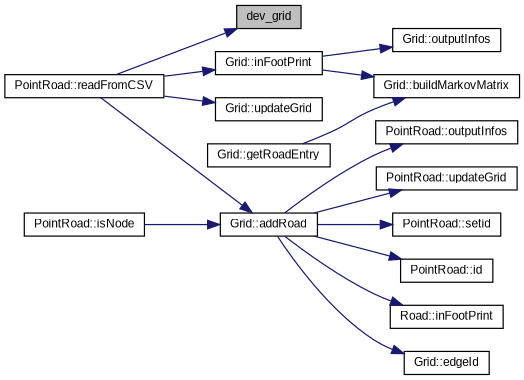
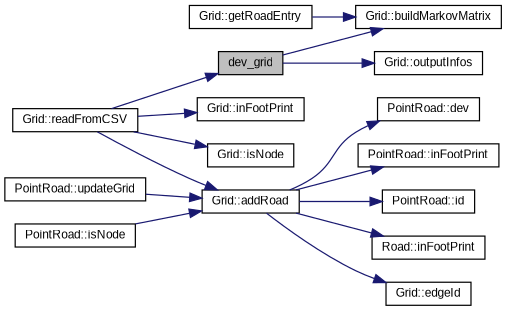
edge "Grid::inFootPrint" -> "Grid::outputInfos": now "dev_grid" -> "Grid::outputInfos"
edge "Grid::inFootPrint" -> "Grid::buildMarkovMatrix": now "dev_grid" -> "Grid::buildMarkovMatrix"
node "PointRoad::readFromCSV": label "PointRoad::readFromCSV" -> "Grid::readFromCSV"
node "Grid::updateGrid": label "Grid::updateGrid" -> "Grid::isNode"
node "PointRoad::outputInfos": label "PointRoad::outputInfos" -> "PointRoad::dev"
edge "Grid::addRoad" -> "PointRoad::updateGrid": reversed
node "PointRoad::setid": label "PointRoad::setid" -> "PointRoad::inFootPrint"
